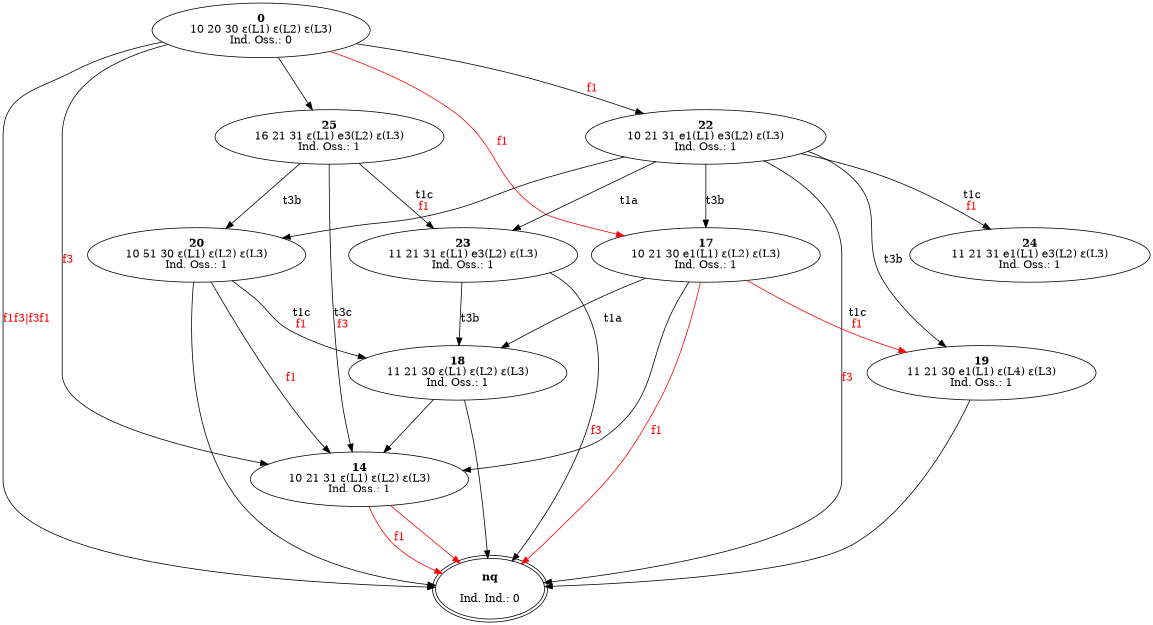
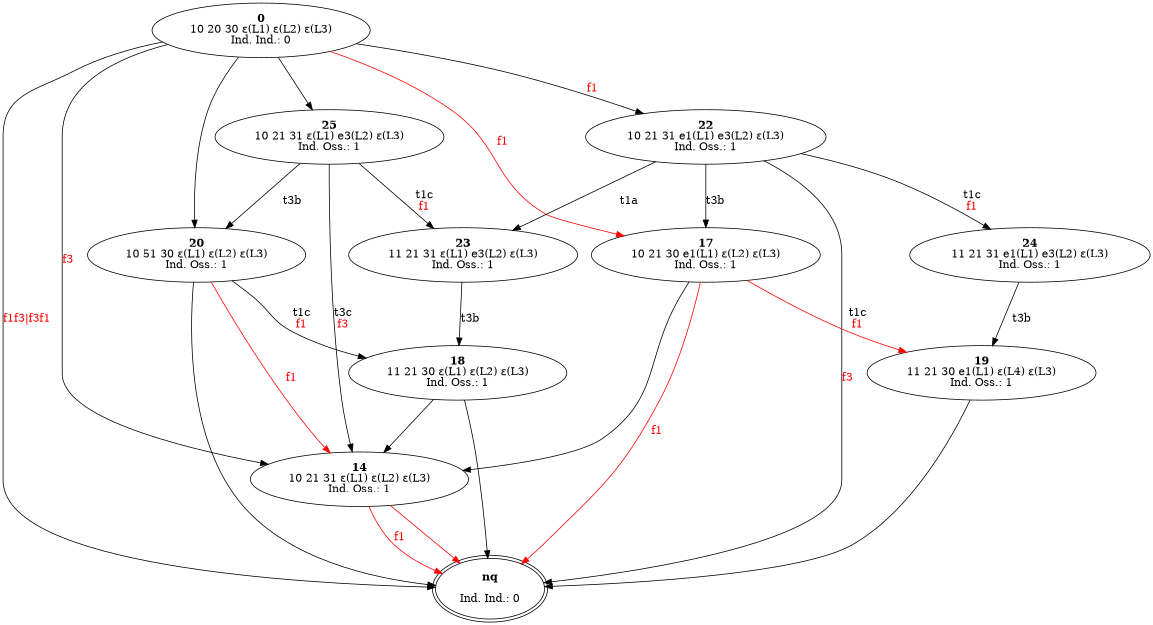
node "0": text "Ind. Oss.: 0" -> "Ind. Ind.: 0"
node "25": text "16 21 31 ε(L1) e3(L2) ε(L3)" -> "10 21 31 ε(L1) e3(L2) ε(L3)"
edge "22" -> "20": now "0" -> "20"
edge "22" -> "19": now "24" -> "19"
edge "17" -> "18": removed, label "t1a"
edge "20" -> "14": color black -> red
edge "23" -> "nq": removed, label "f3"
